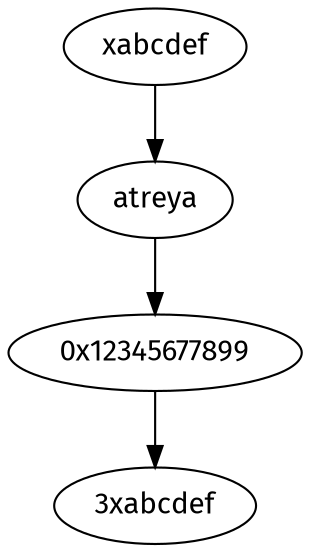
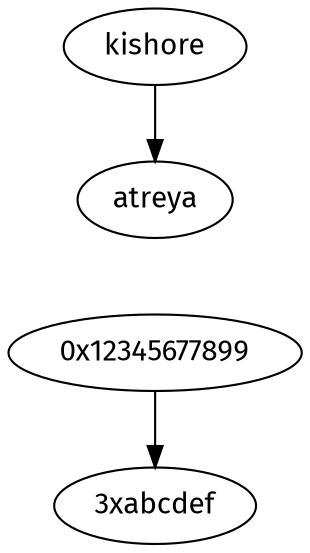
node "xabcdef": label "xabcdef" -> "kishore"
edge "atreya" -> "0x12345677899": removed
